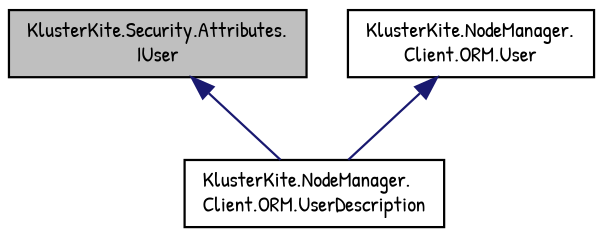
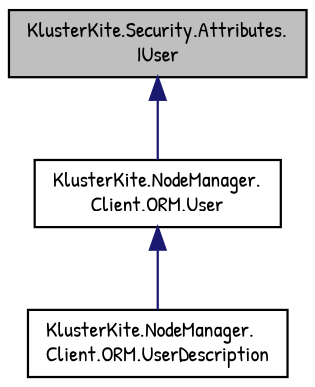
edge "KlusterKite.NodeManager. Client.ORM.UserDescription" -> "KlusterKite.Security.Attributes. IUser": now "KlusterKite.NodeManager. Client.ORM.User" -> "KlusterKite.Security.Attributes. IUser"
